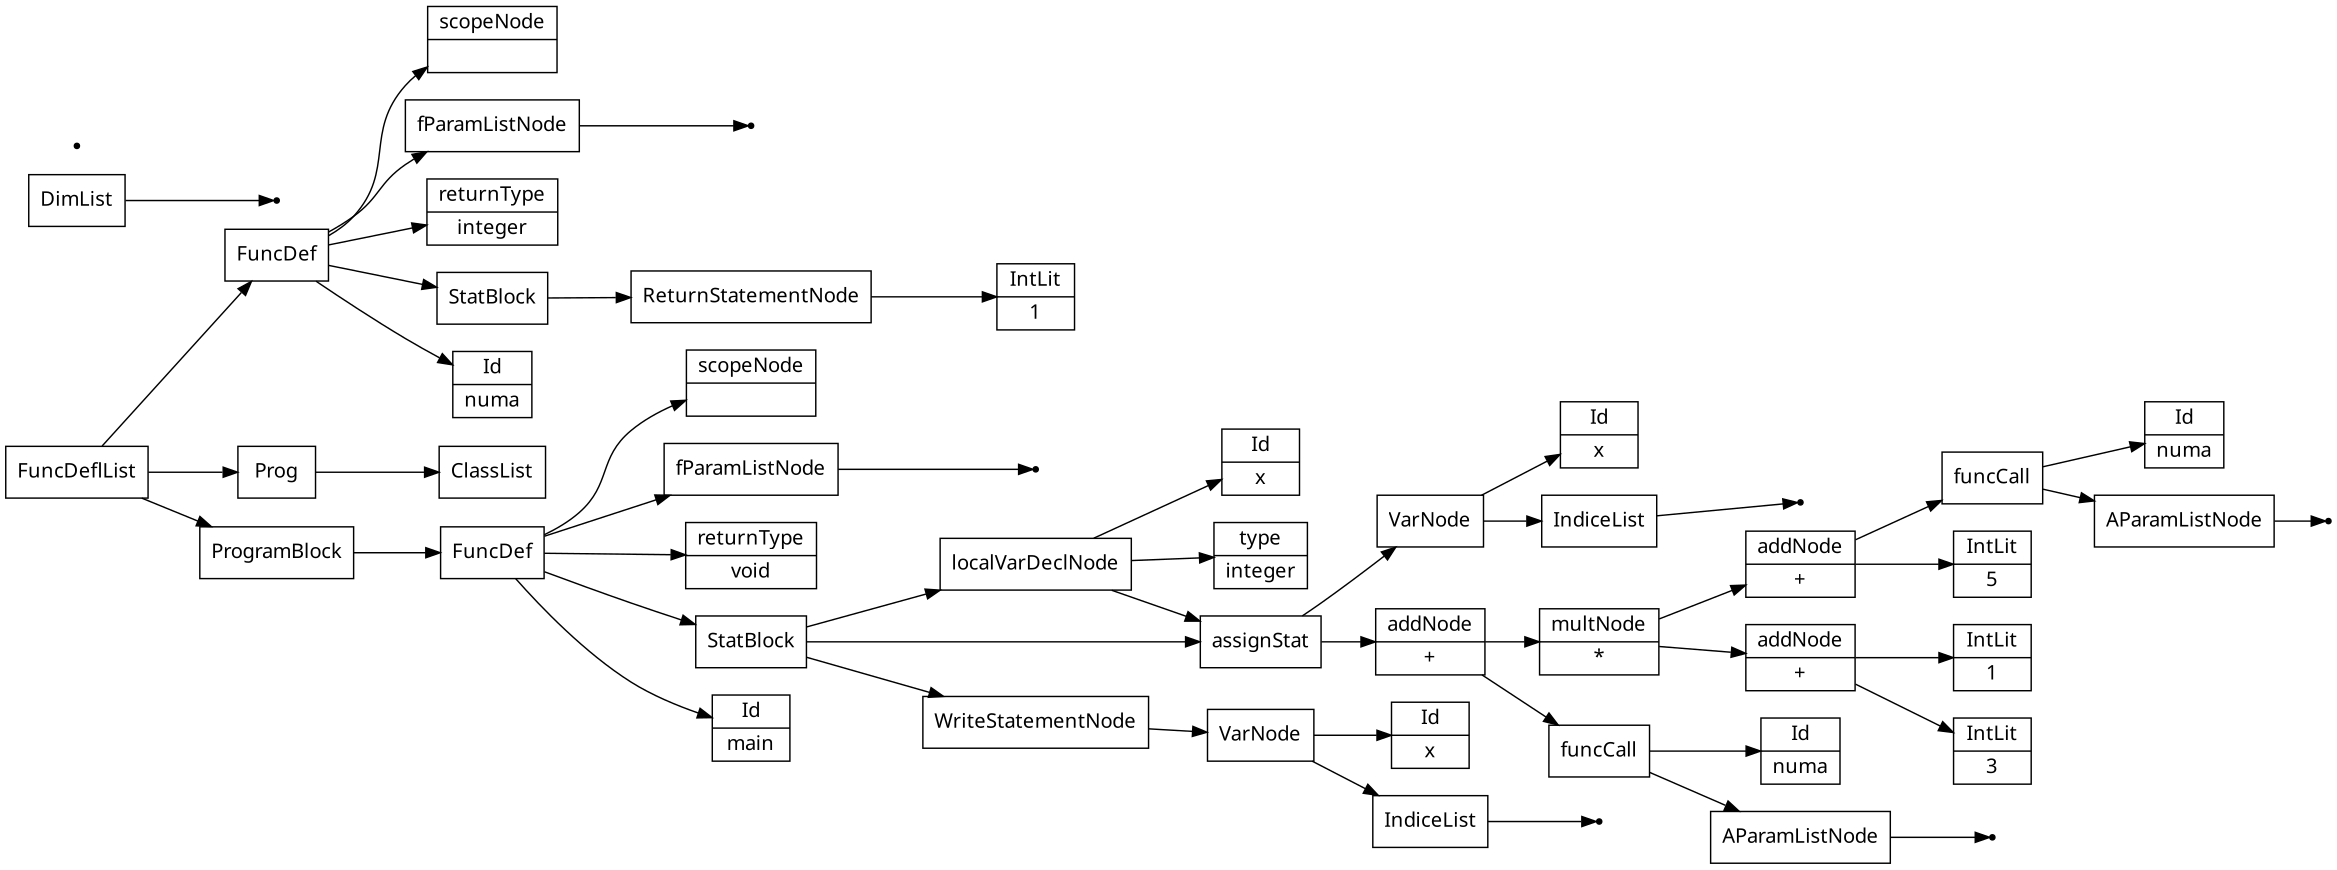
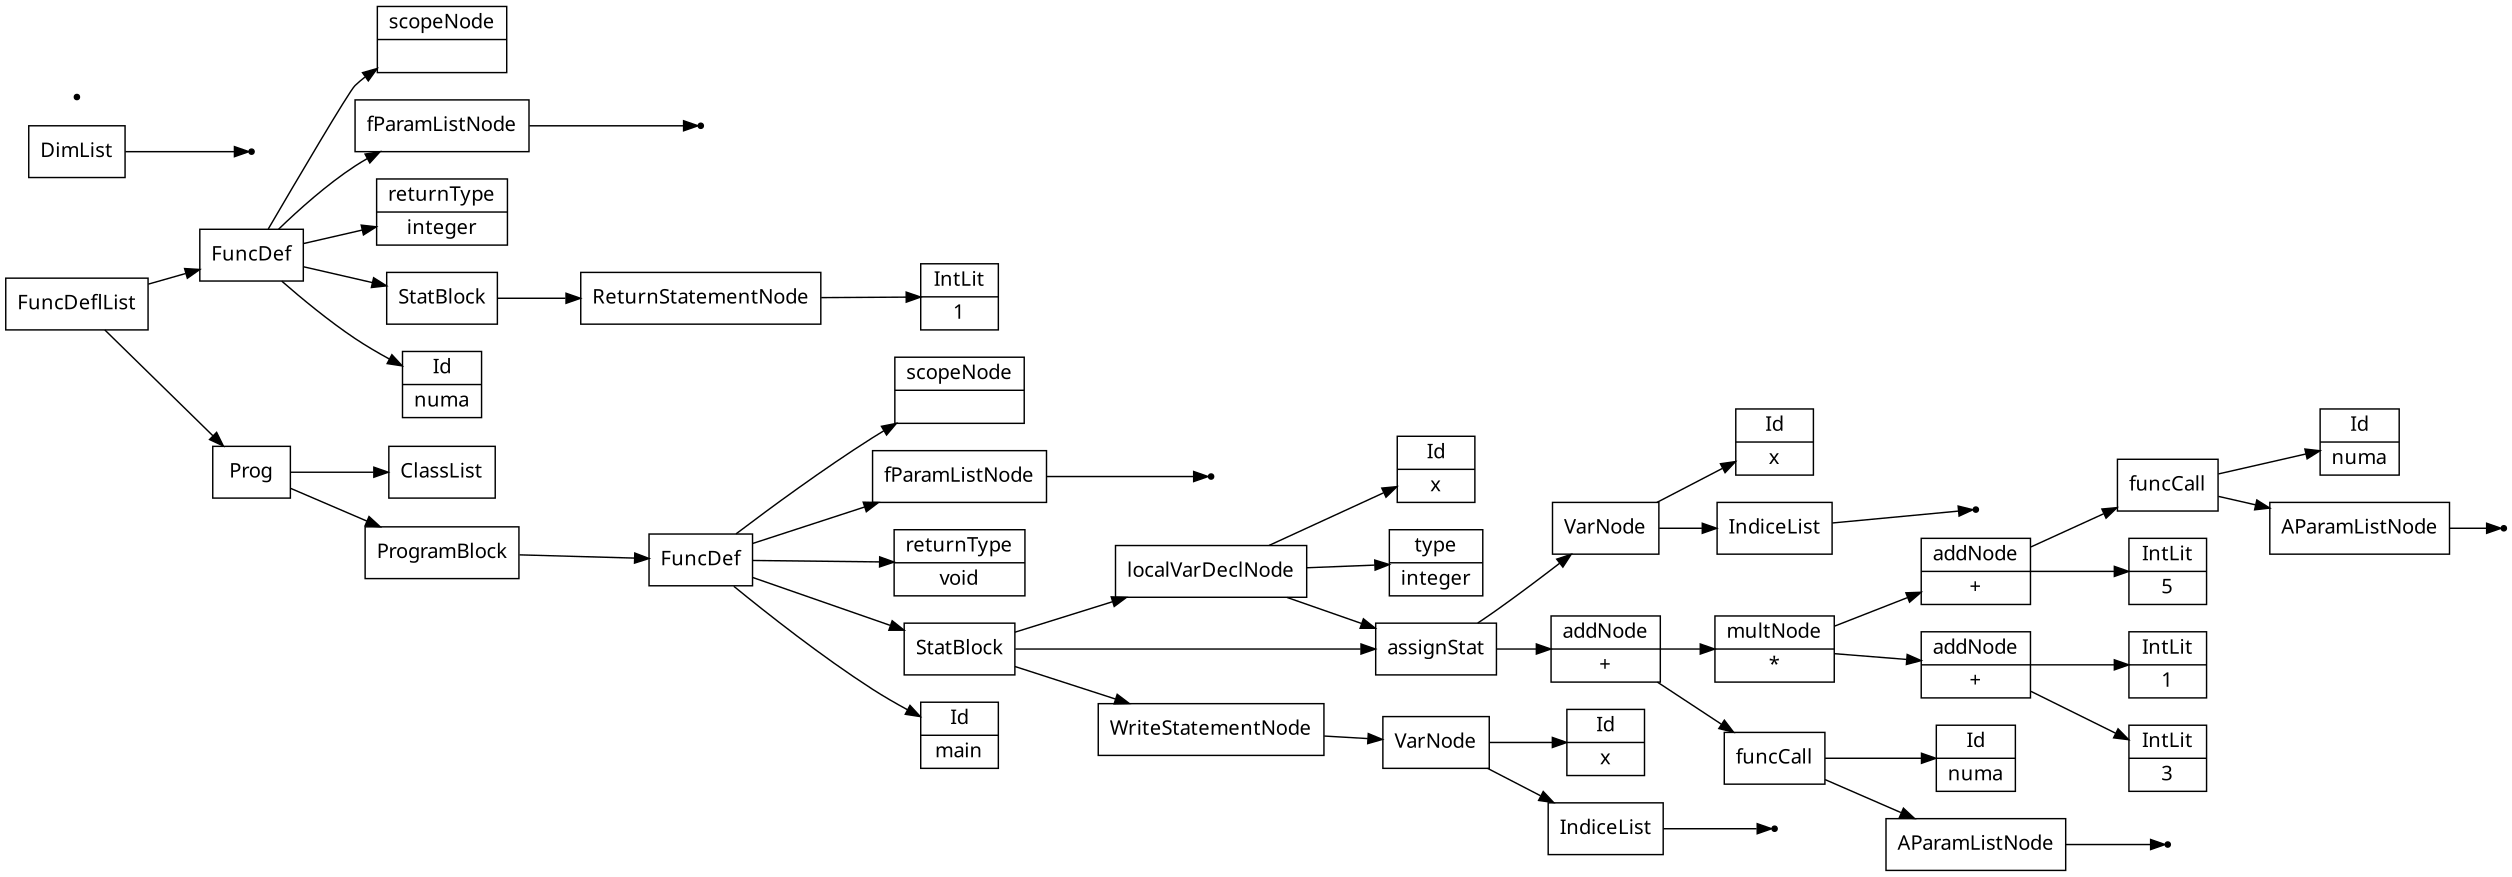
edge "FuncDeflList" -> "ProgramBlock": now "Prog" -> "ProgramBlock"
